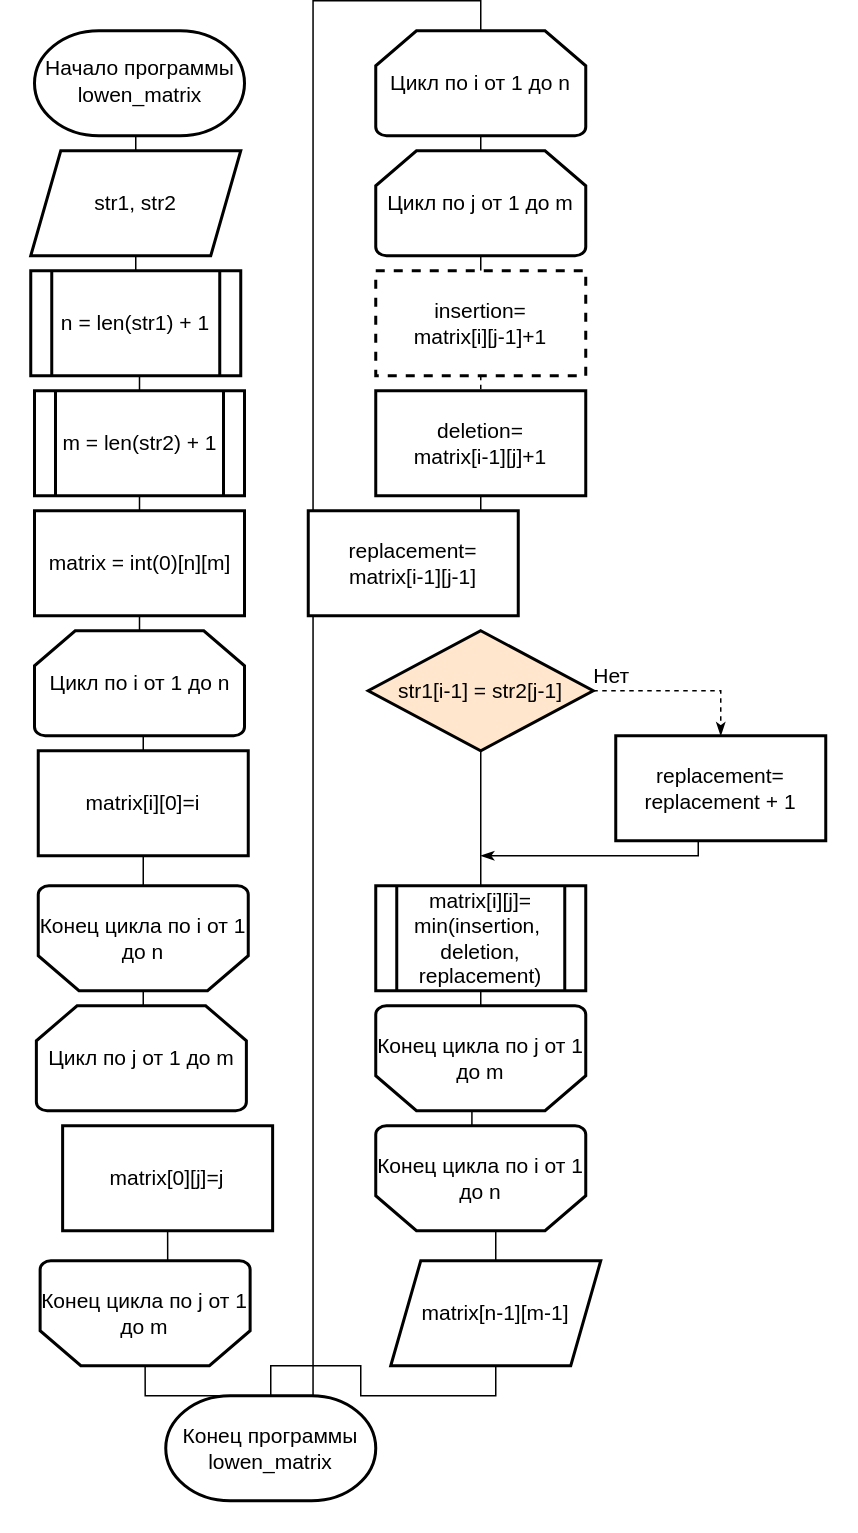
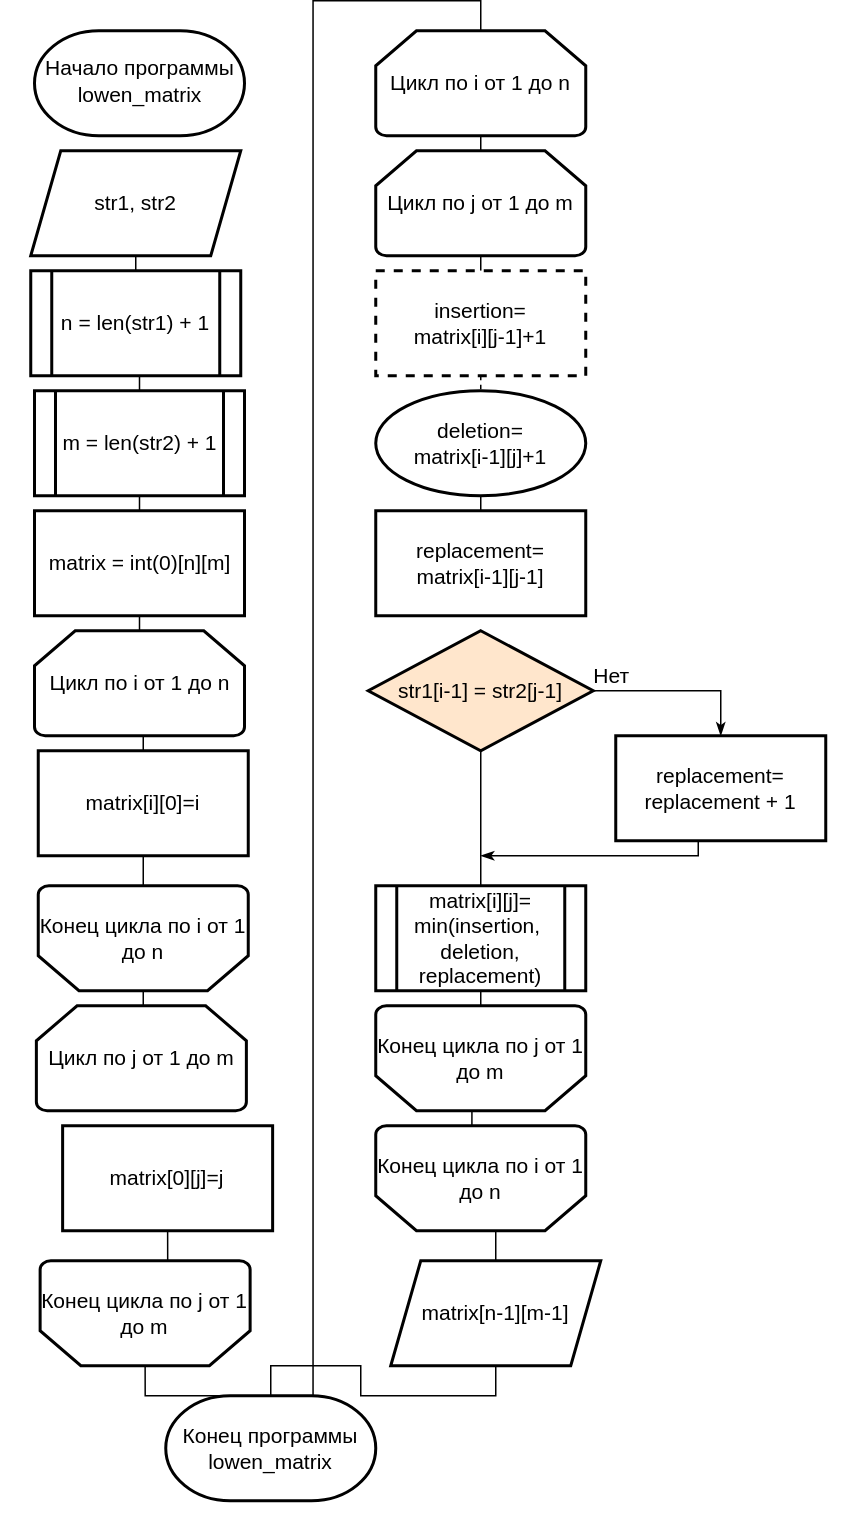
edge "Начало программы lowen_matrix" -- "str1, str2": removed
node "deletion= matrix[i-1][j]+1": shape rectangle -> ellipse
node "replacement= matrix[i-1][j-1]": moved (413, 563) -> (481, 563)
edge "str1[i-1] = str2[j-1]" -> "replacement= replacement + 1": style dashed -> solid
